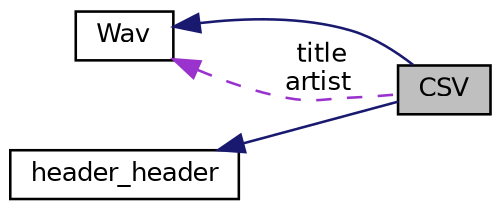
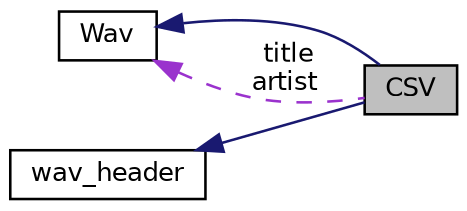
node "header_header": label "header_header" -> "wav_header"
